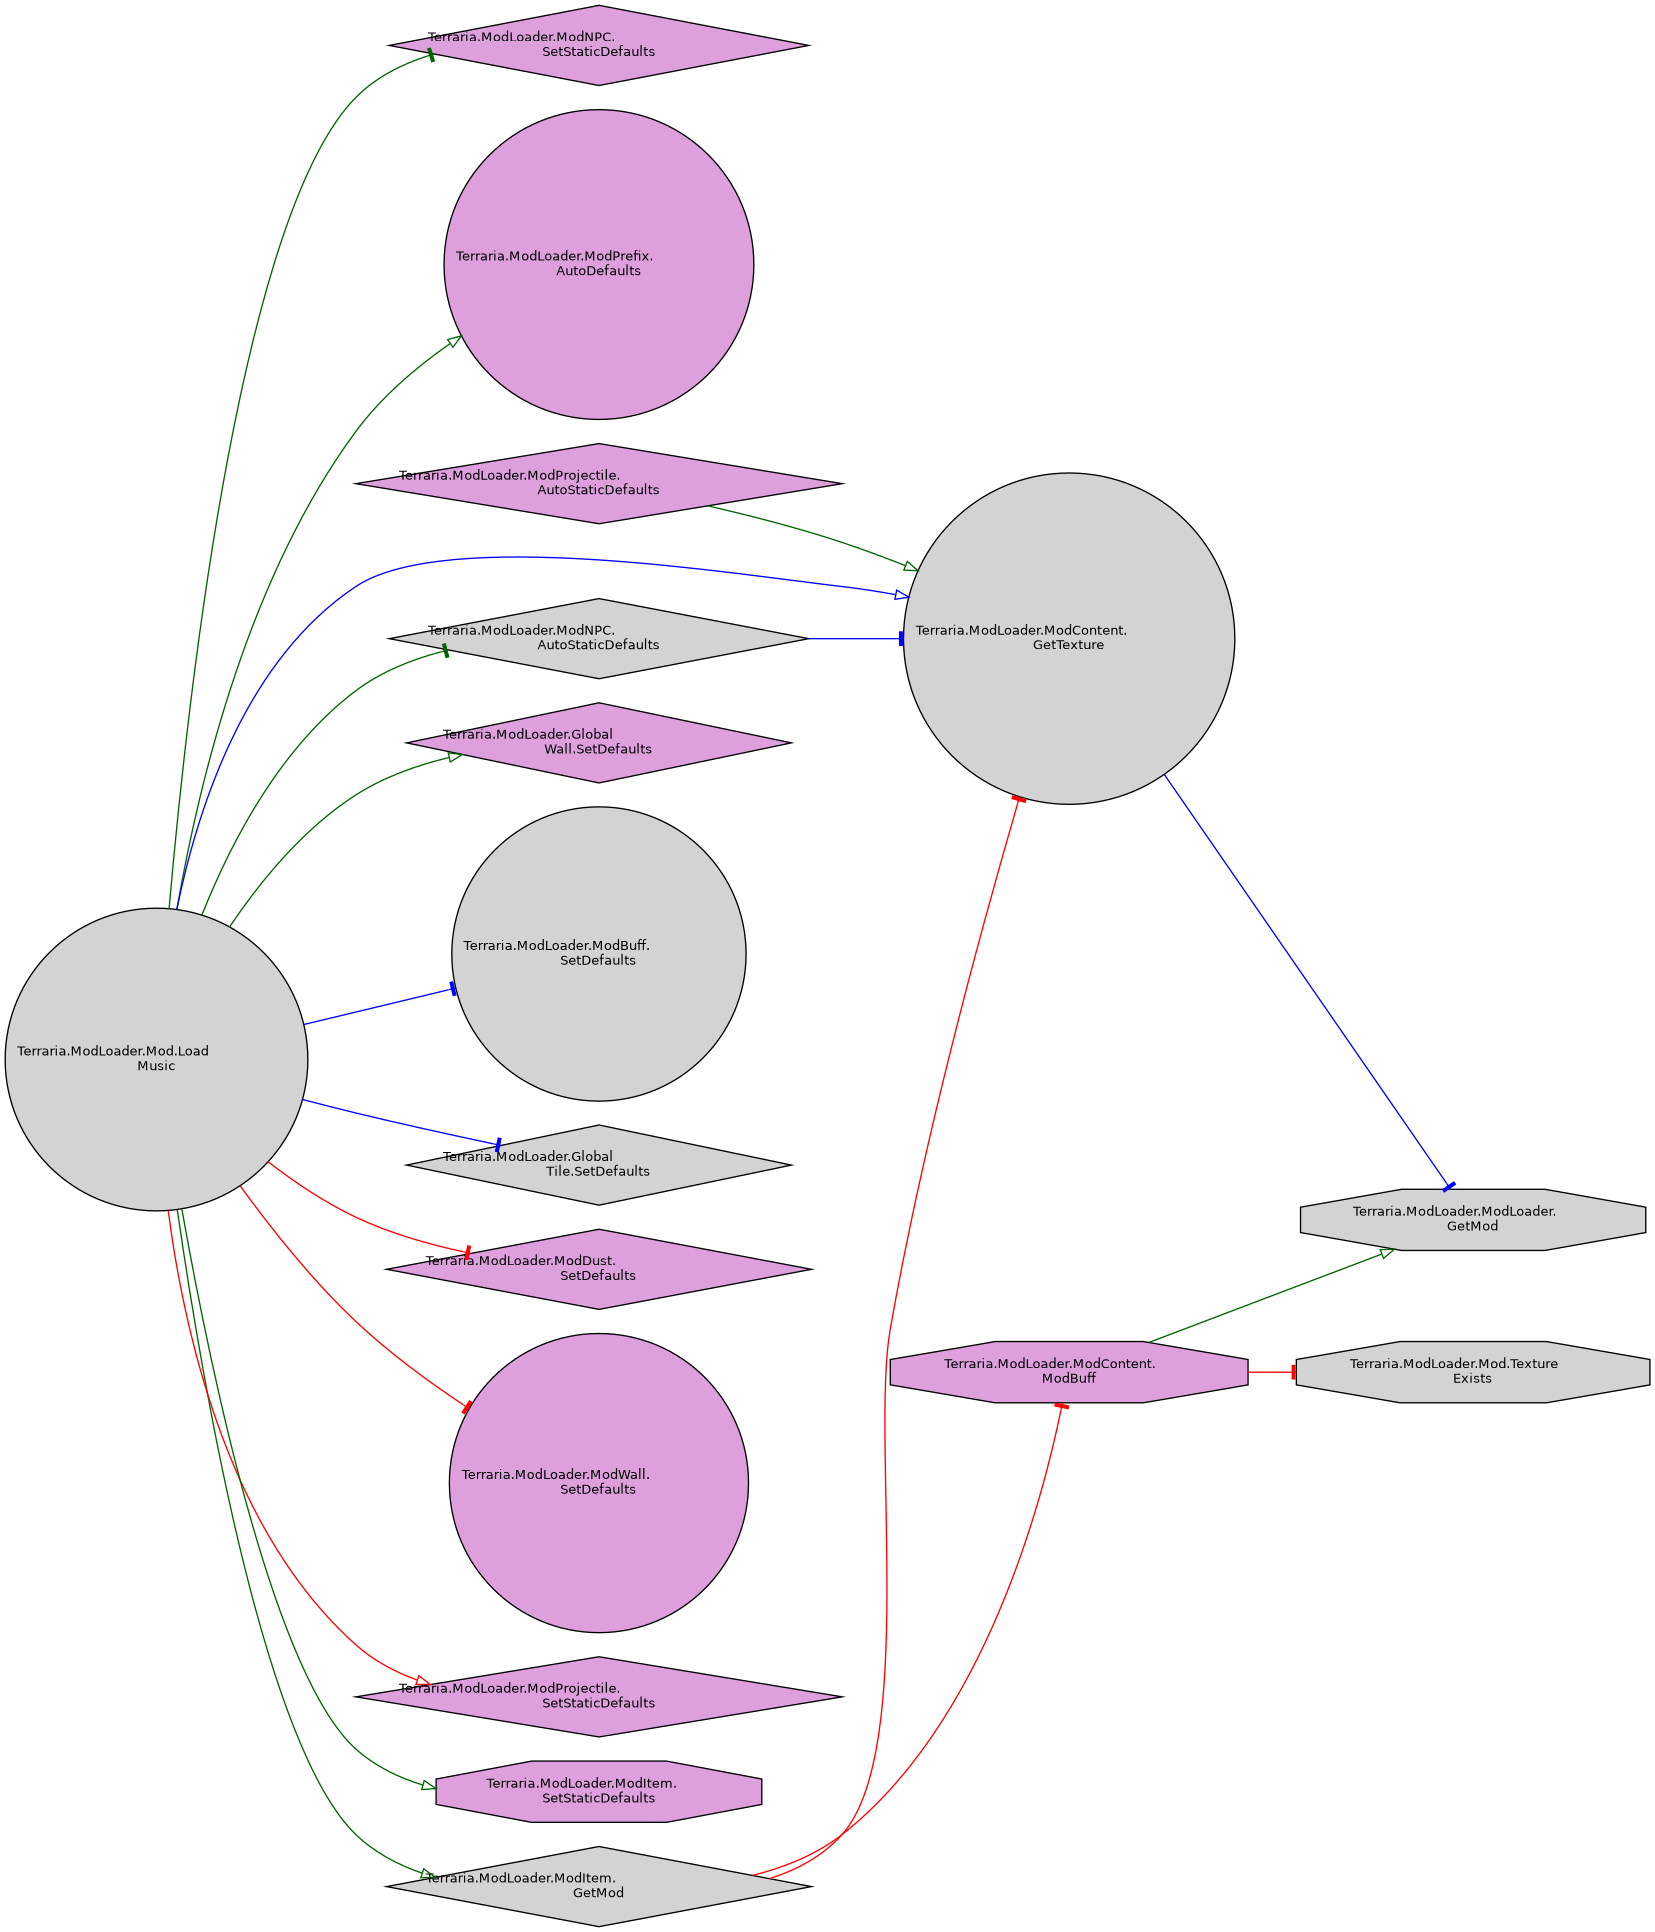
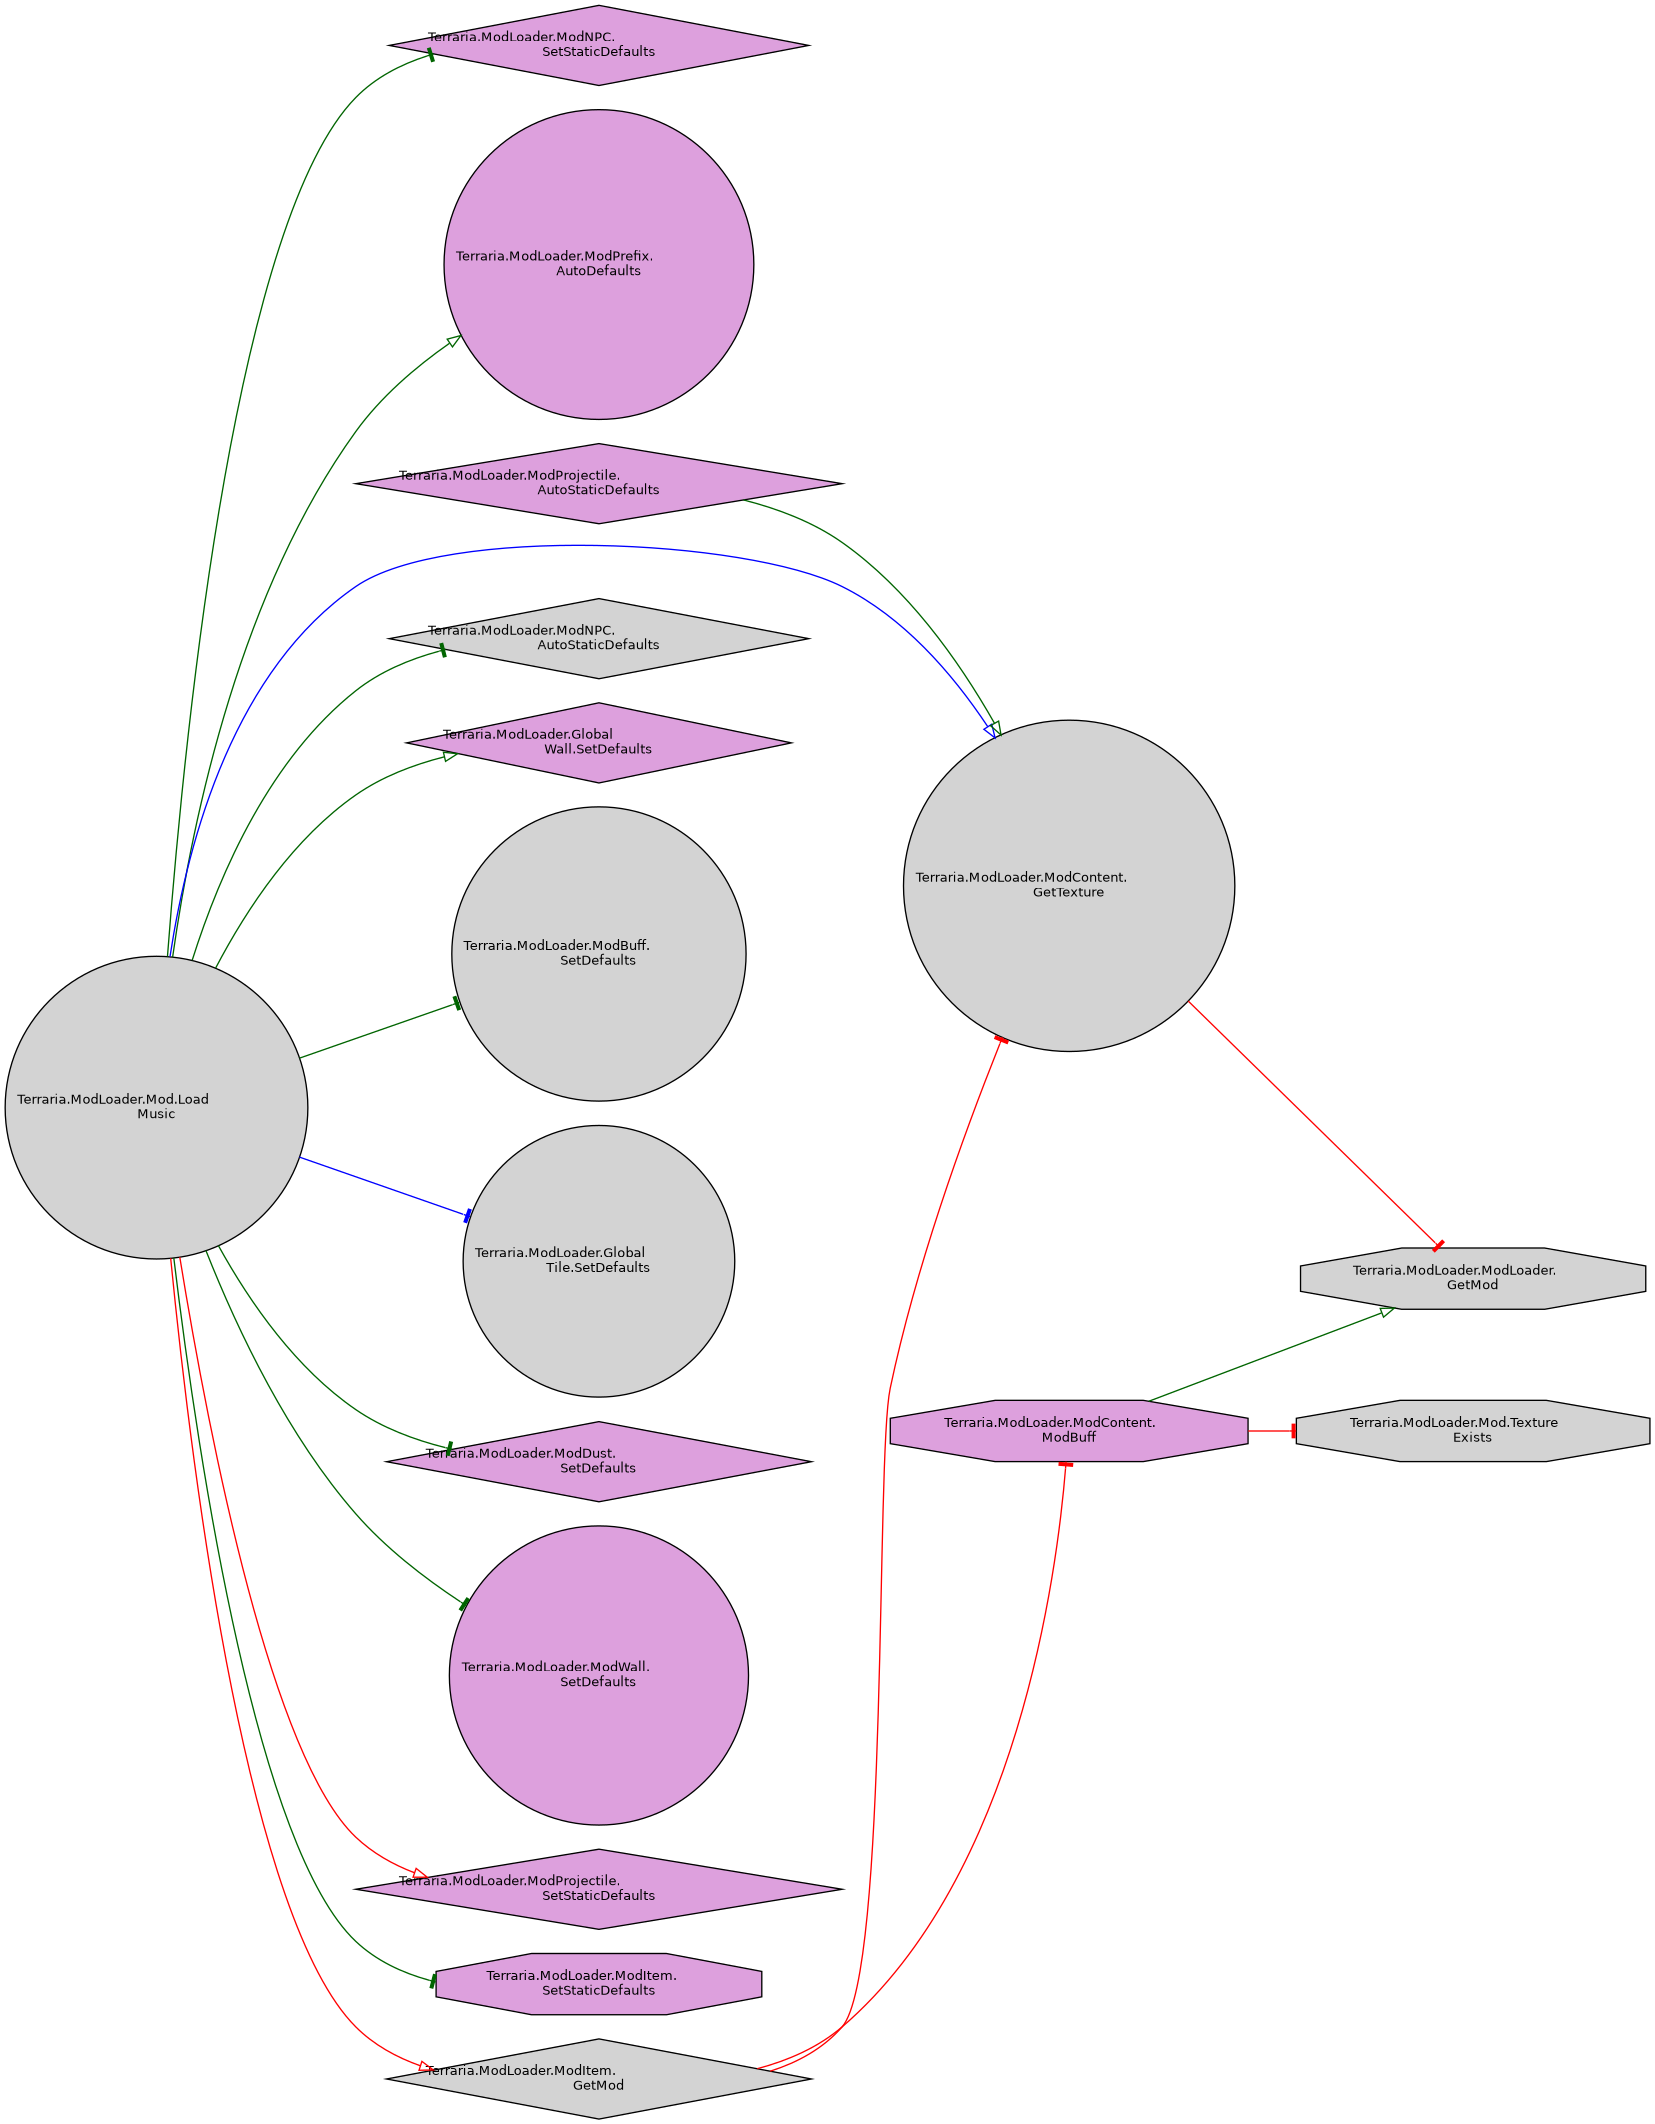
edge "Terraria.ModLoader.ModNPC. AutoStaticDefaults" -> "Terraria.ModLoader.ModContent. GetTexture": removed
edge "Terraria.ModLoader.ModContent. GetTexture" -> "Terraria.ModLoader.ModLoader. GetMod": color blue -> red
edge "Terraria.ModLoader.Mod.Load Music" -> "Terraria.ModLoader.ModBuff. SetDefaults": color blue -> darkgreen
node "Terraria.ModLoader.Global Tile.SetDefaults": shape diamond -> circle
edge "Terraria.ModLoader.Mod.Load Music" -> "Terraria.ModLoader.ModDust. SetDefaults": color red -> darkgreen
edge "Terraria.ModLoader.Mod.Load Music" -> "Terraria.ModLoader.ModWall. SetDefaults": color red -> darkgreen
edge "Terraria.ModLoader.Mod.Load Music" -> "Terraria.ModLoader.ModItem. SetStaticDefaults": arrowhead onormal -> tee
edge "Terraria.ModLoader.Mod.Load Music" -> "Terraria.ModLoader.ModItem. GetMod": color darkgreen -> red
